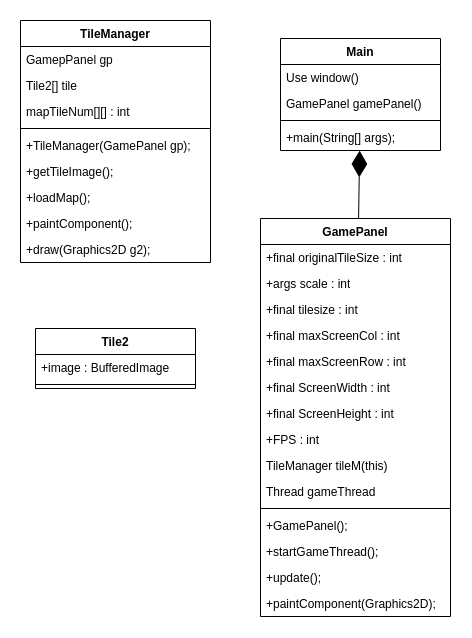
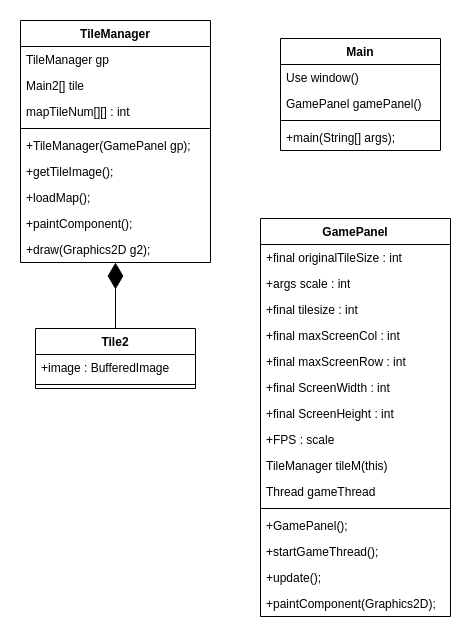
node "GamepPanel gp": label "GamepPanel gp" -> "TileManager gp"
node "Tile2[] tile": label "Tile2[] tile" -> "Main2[] tile"
edge "GamePanel" -> "Main": removed
edge "Tile2" -> "TileManager": added
node "+FPS : int": label "+FPS : int" -> "+FPS : scale"
